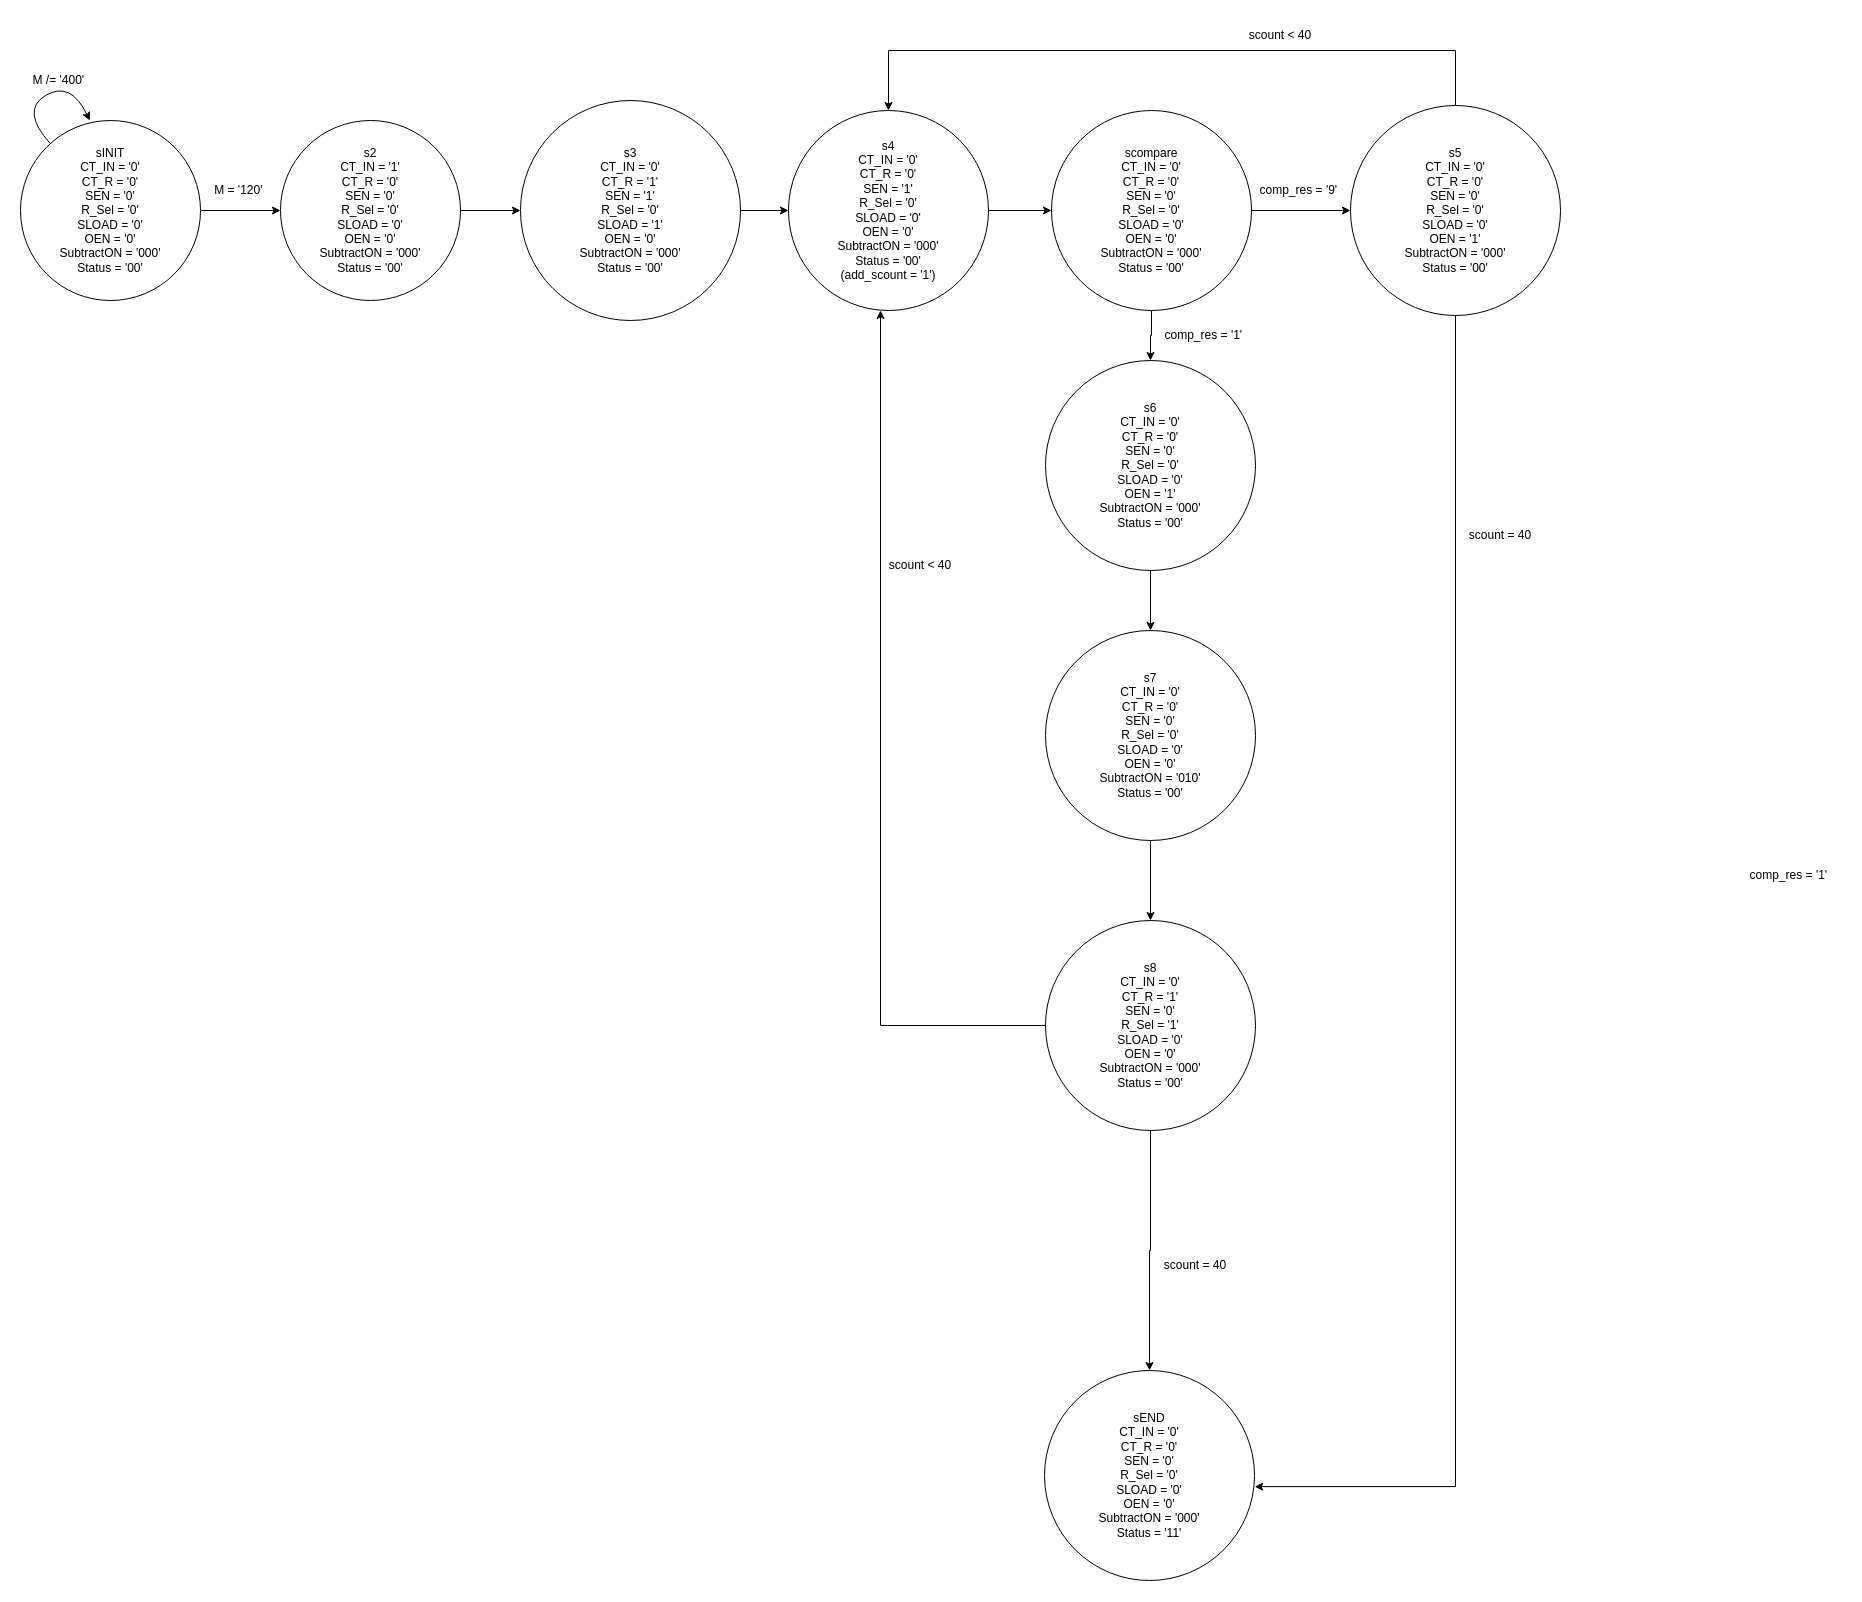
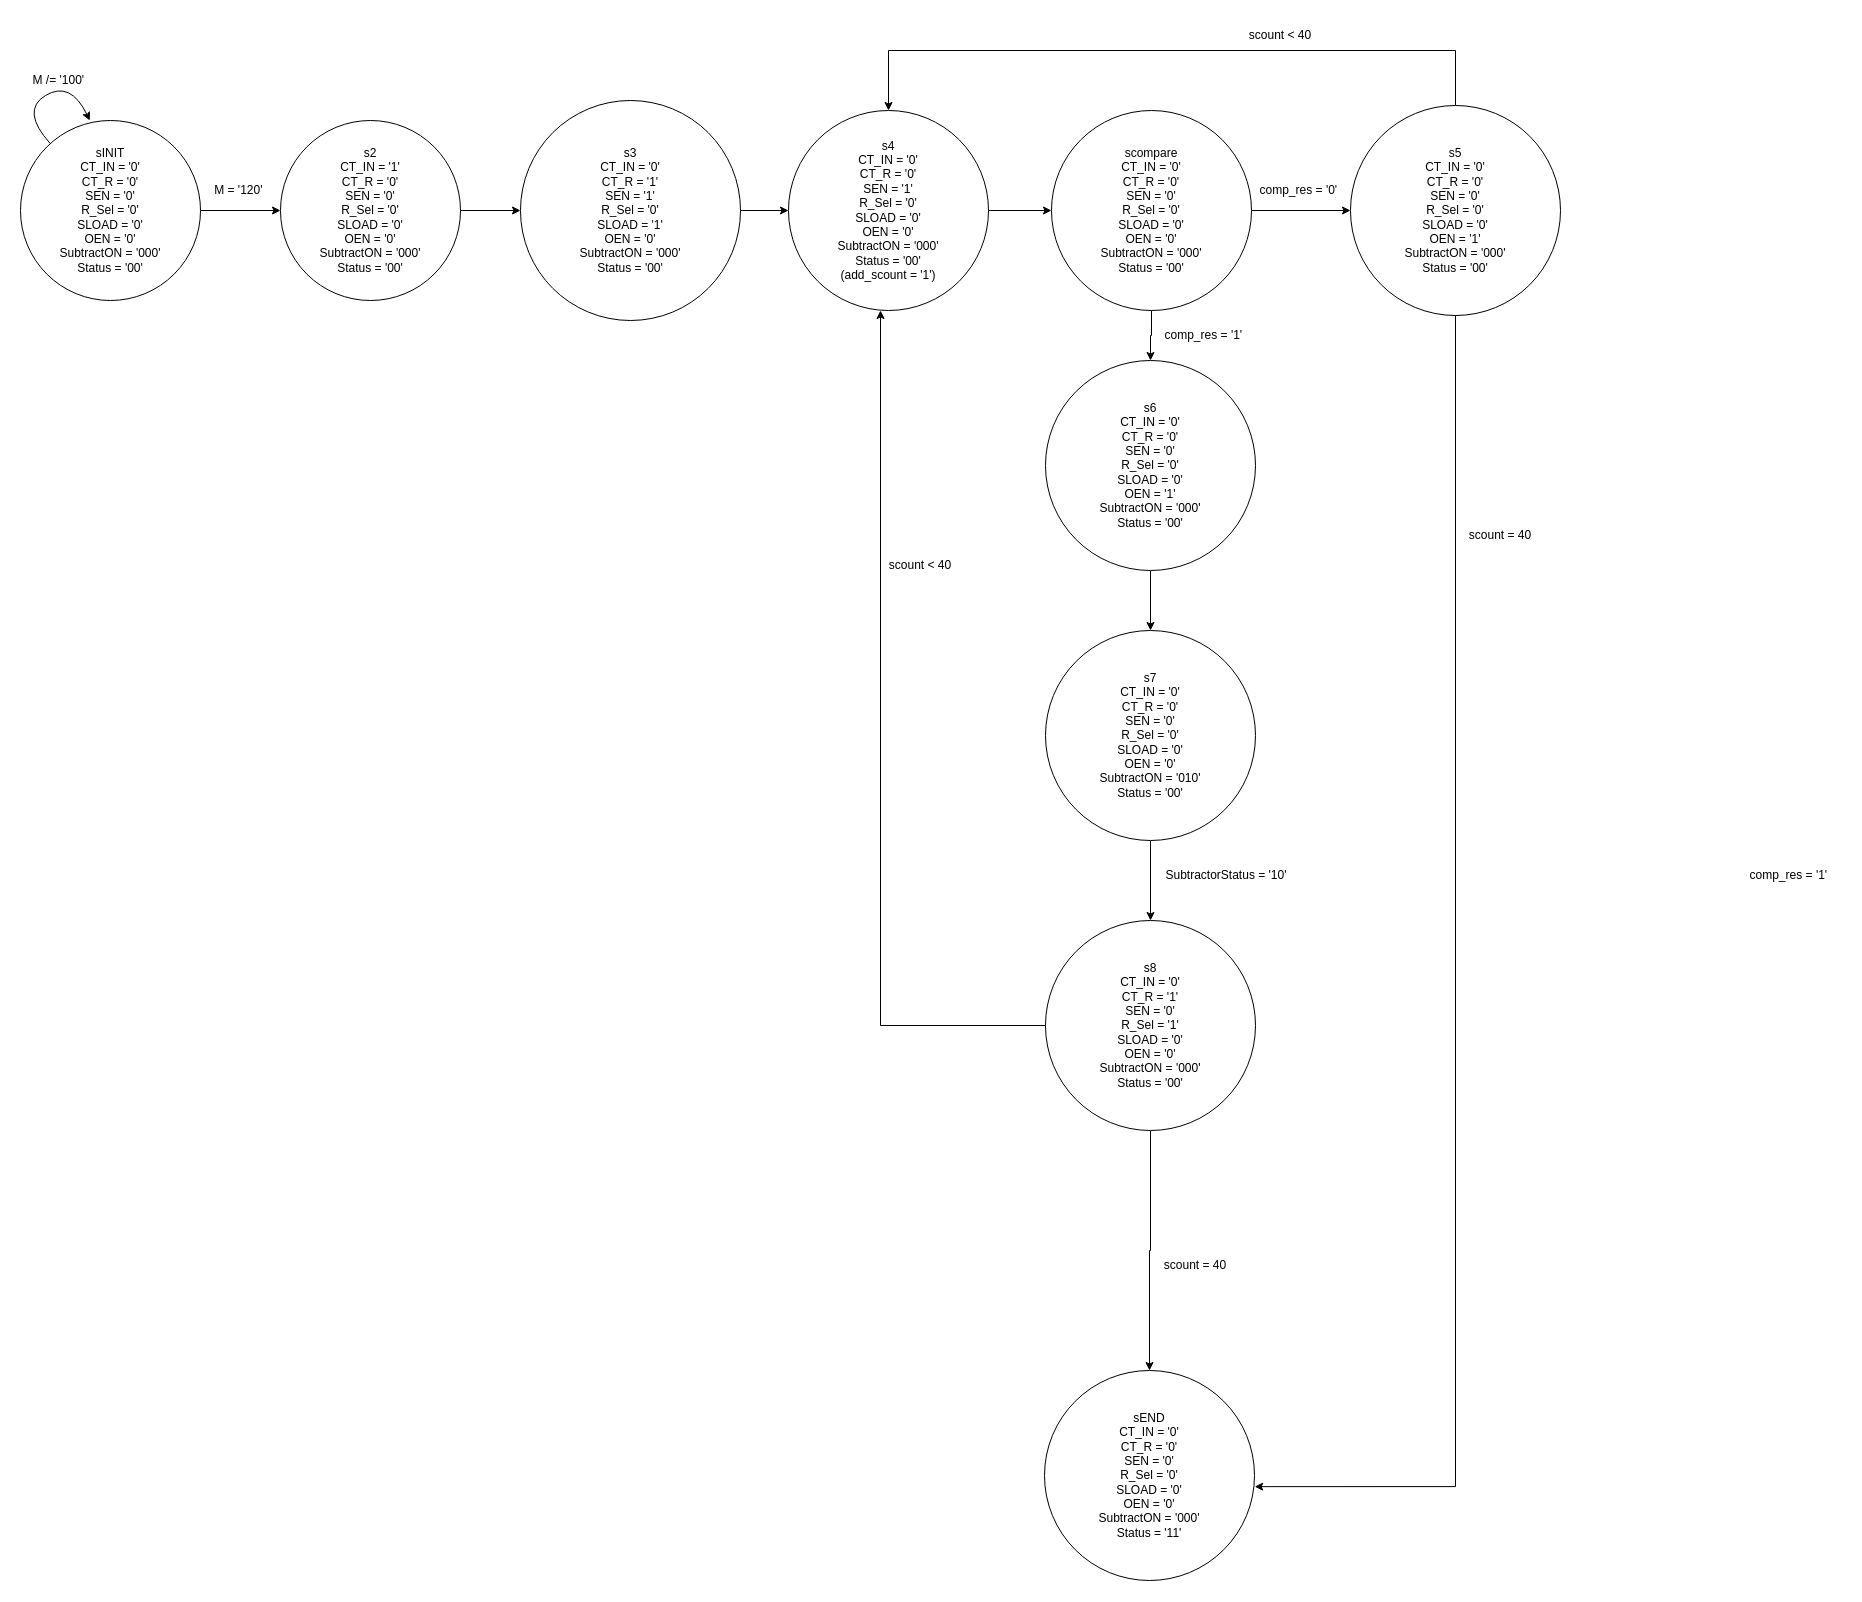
node "M /= '400'": label "M /= '400'" -> "M /= '100'"
node "comp_res = '9'": label "comp_res = '9'" -> "comp_res = '0'"
node "SubtractorStatus = '10'": added
